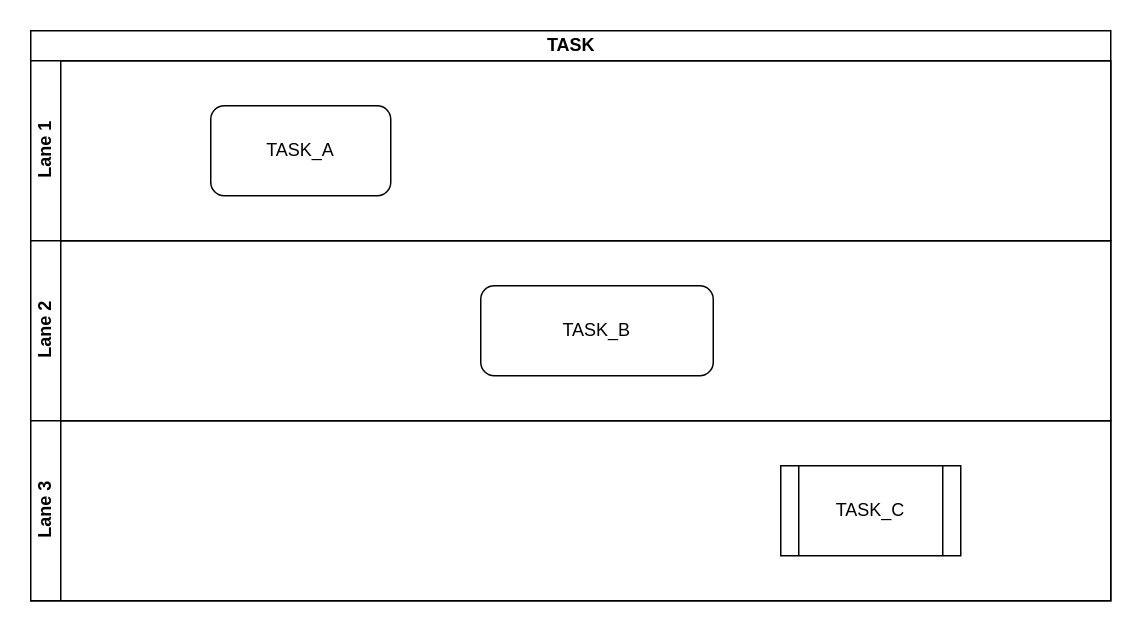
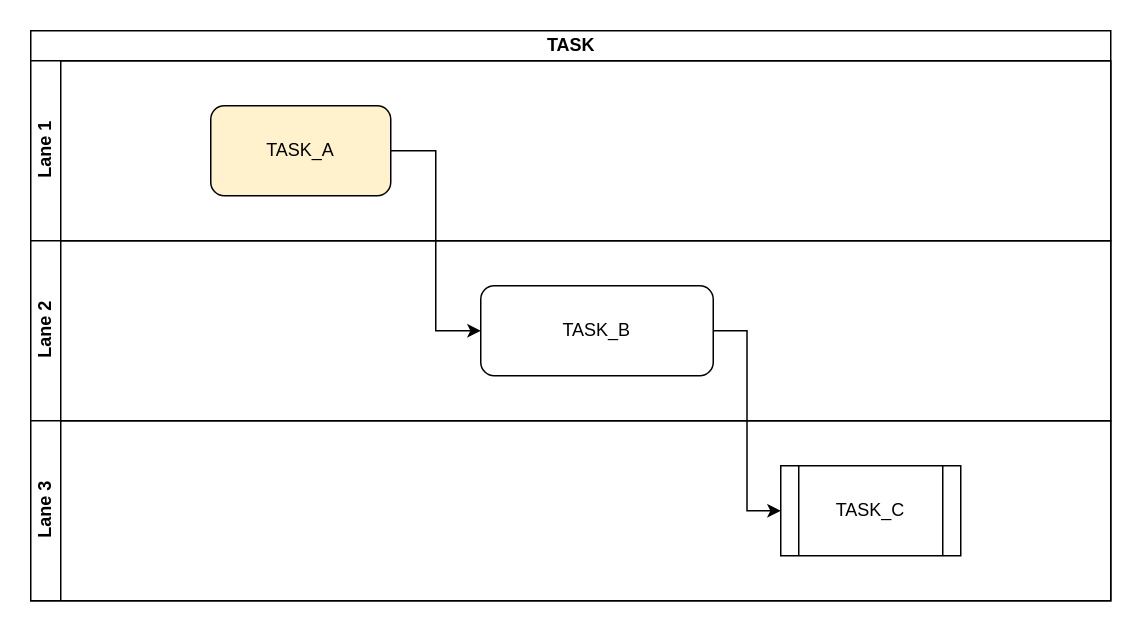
node "TASK_A": fillcolor #ffffff -> #fff2cc
edge "TASK_A" -> "TASK_B": added
edge "TASK_B" -> "TASK_C": added
